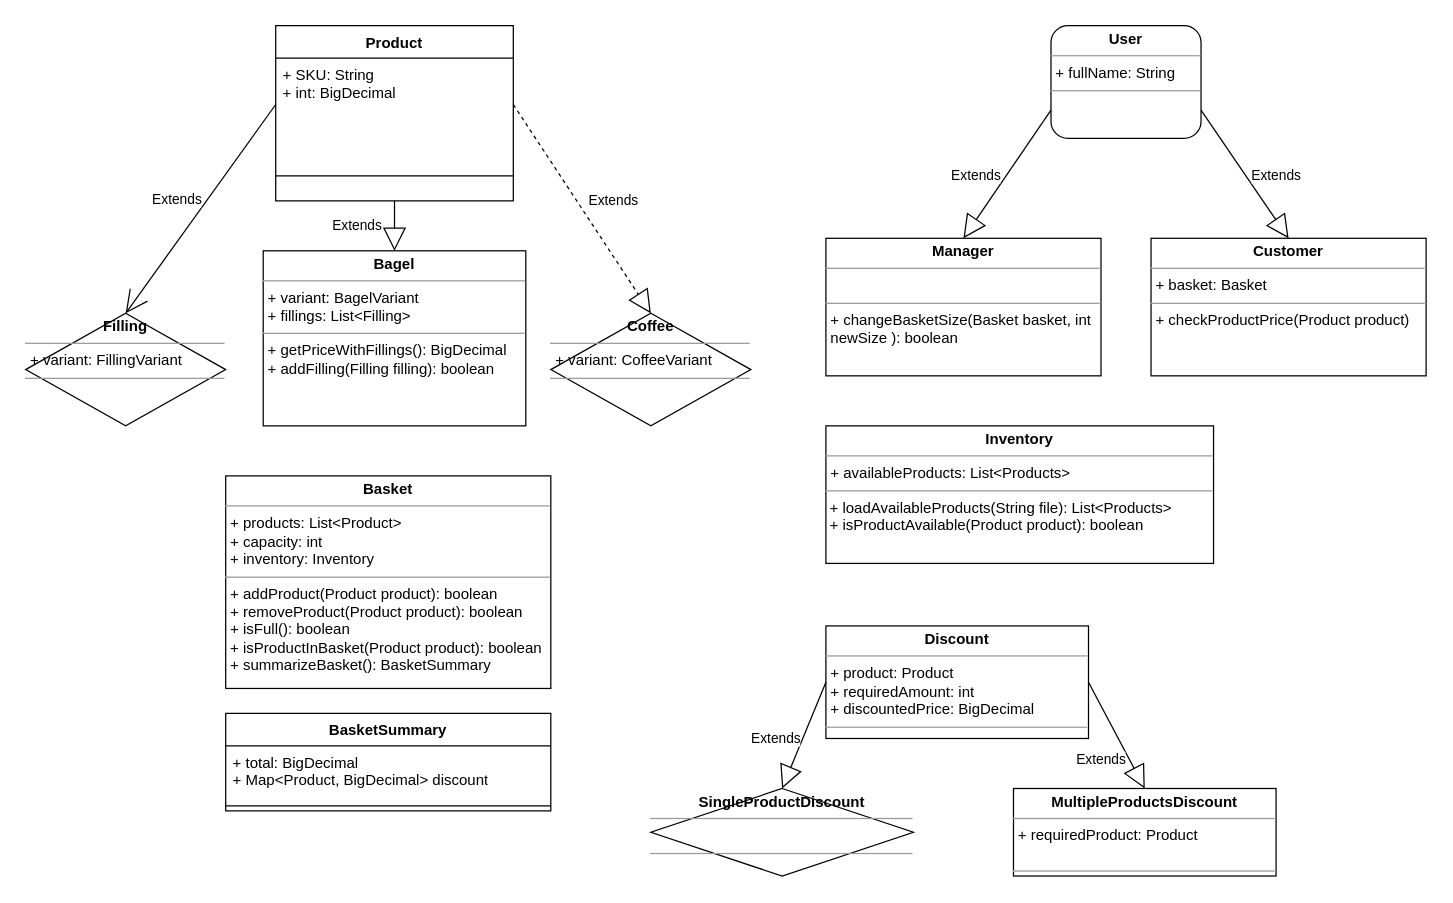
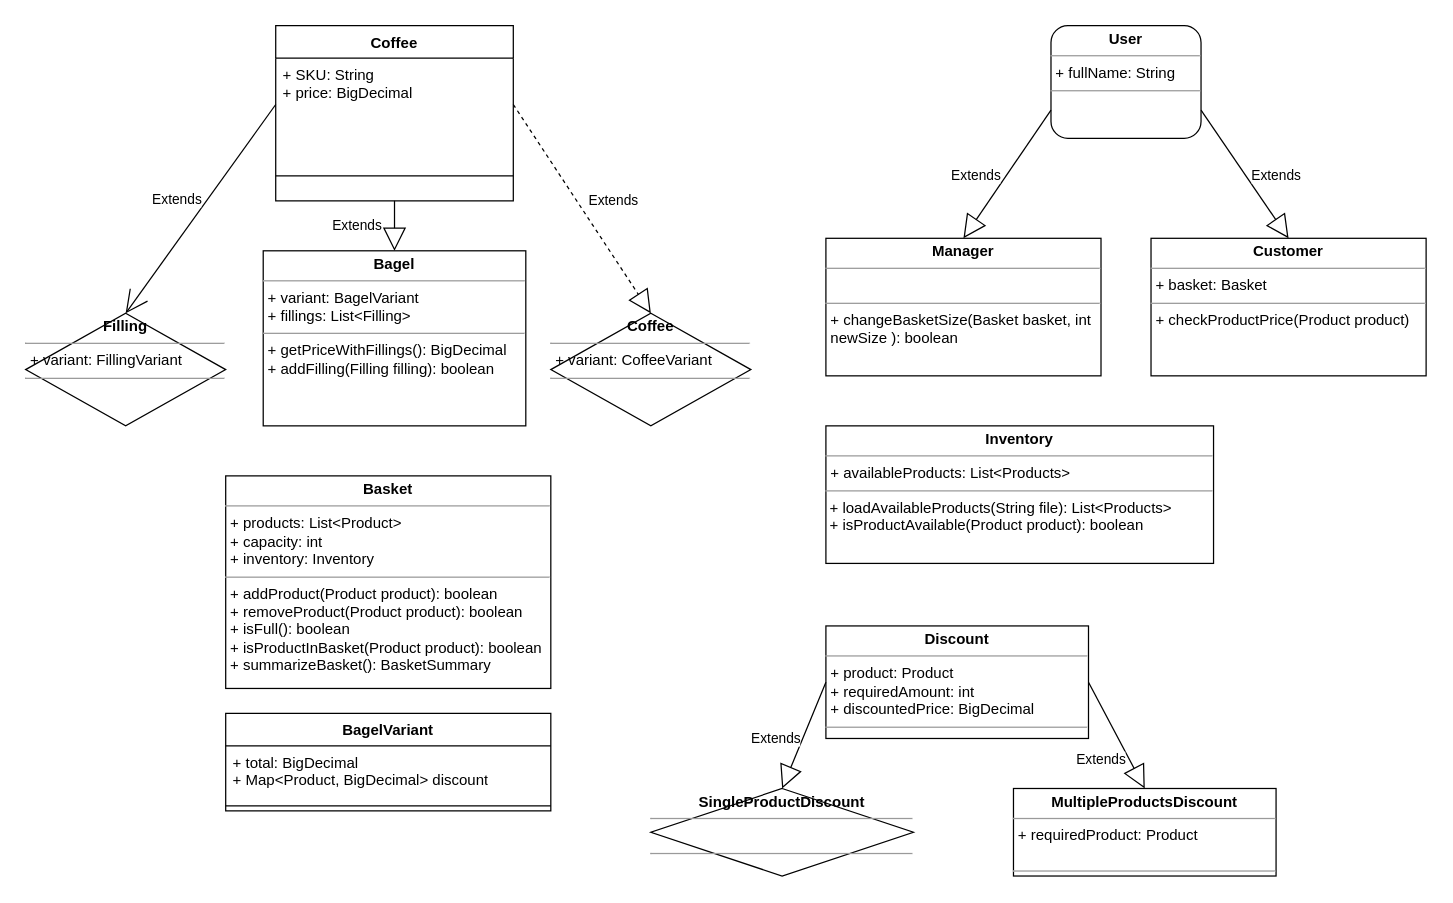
node "Product": label "Product" -> "Coffee"
node "+ SKU: String + int: BigDecimal": label "+ SKU: String + int: BigDecimal" -> "+ SKU: String + price: BigDecimal"
node "BasketSummary": label "BasketSummary" -> "BagelVariant"
